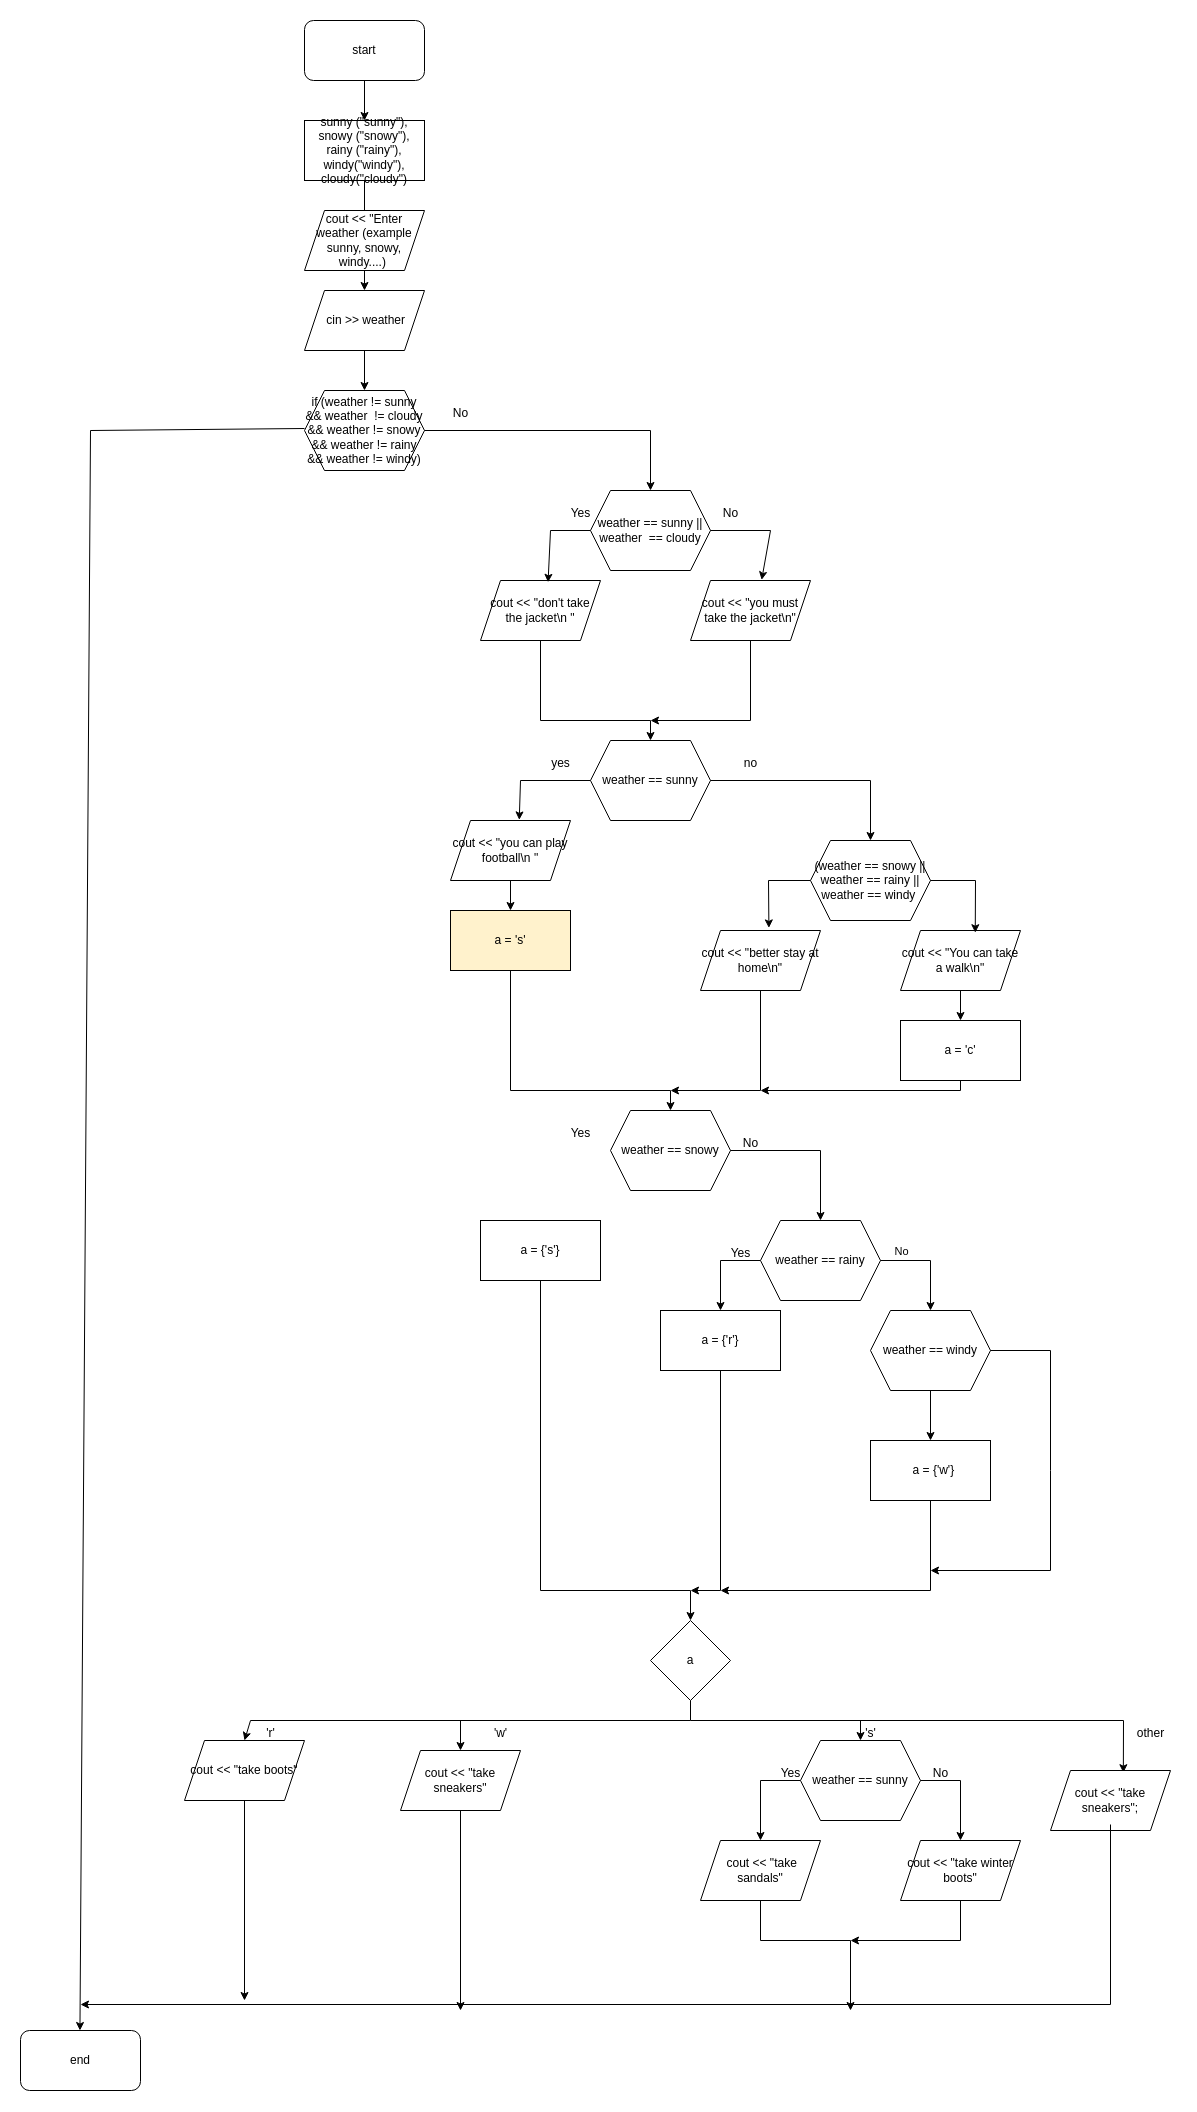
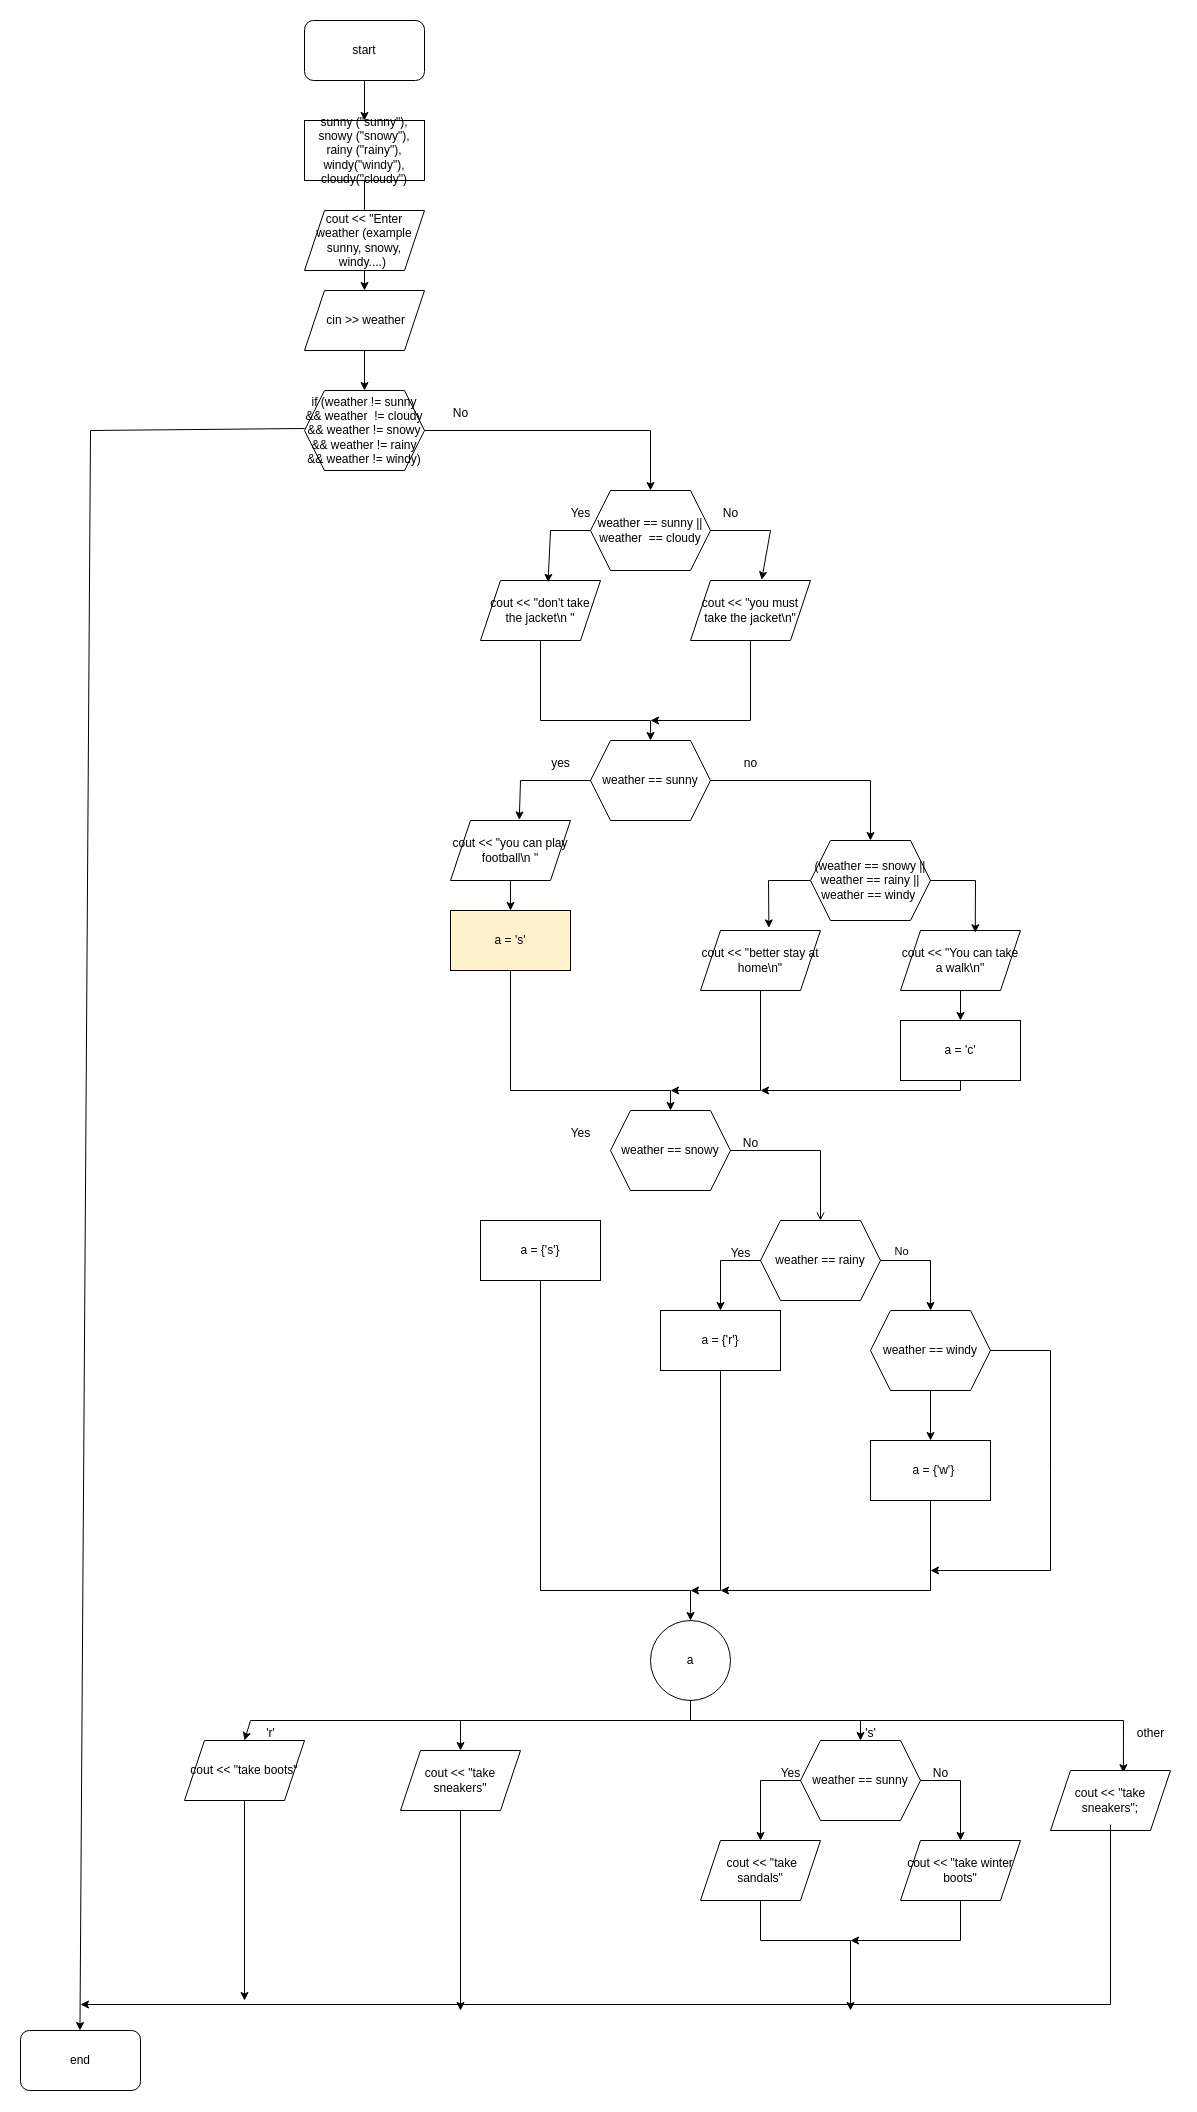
edge "weather == snowy" -> "weather == rainy": arrowhead classic -> open
node "a": shape diamond -> ellipse
node "'w'": removed
